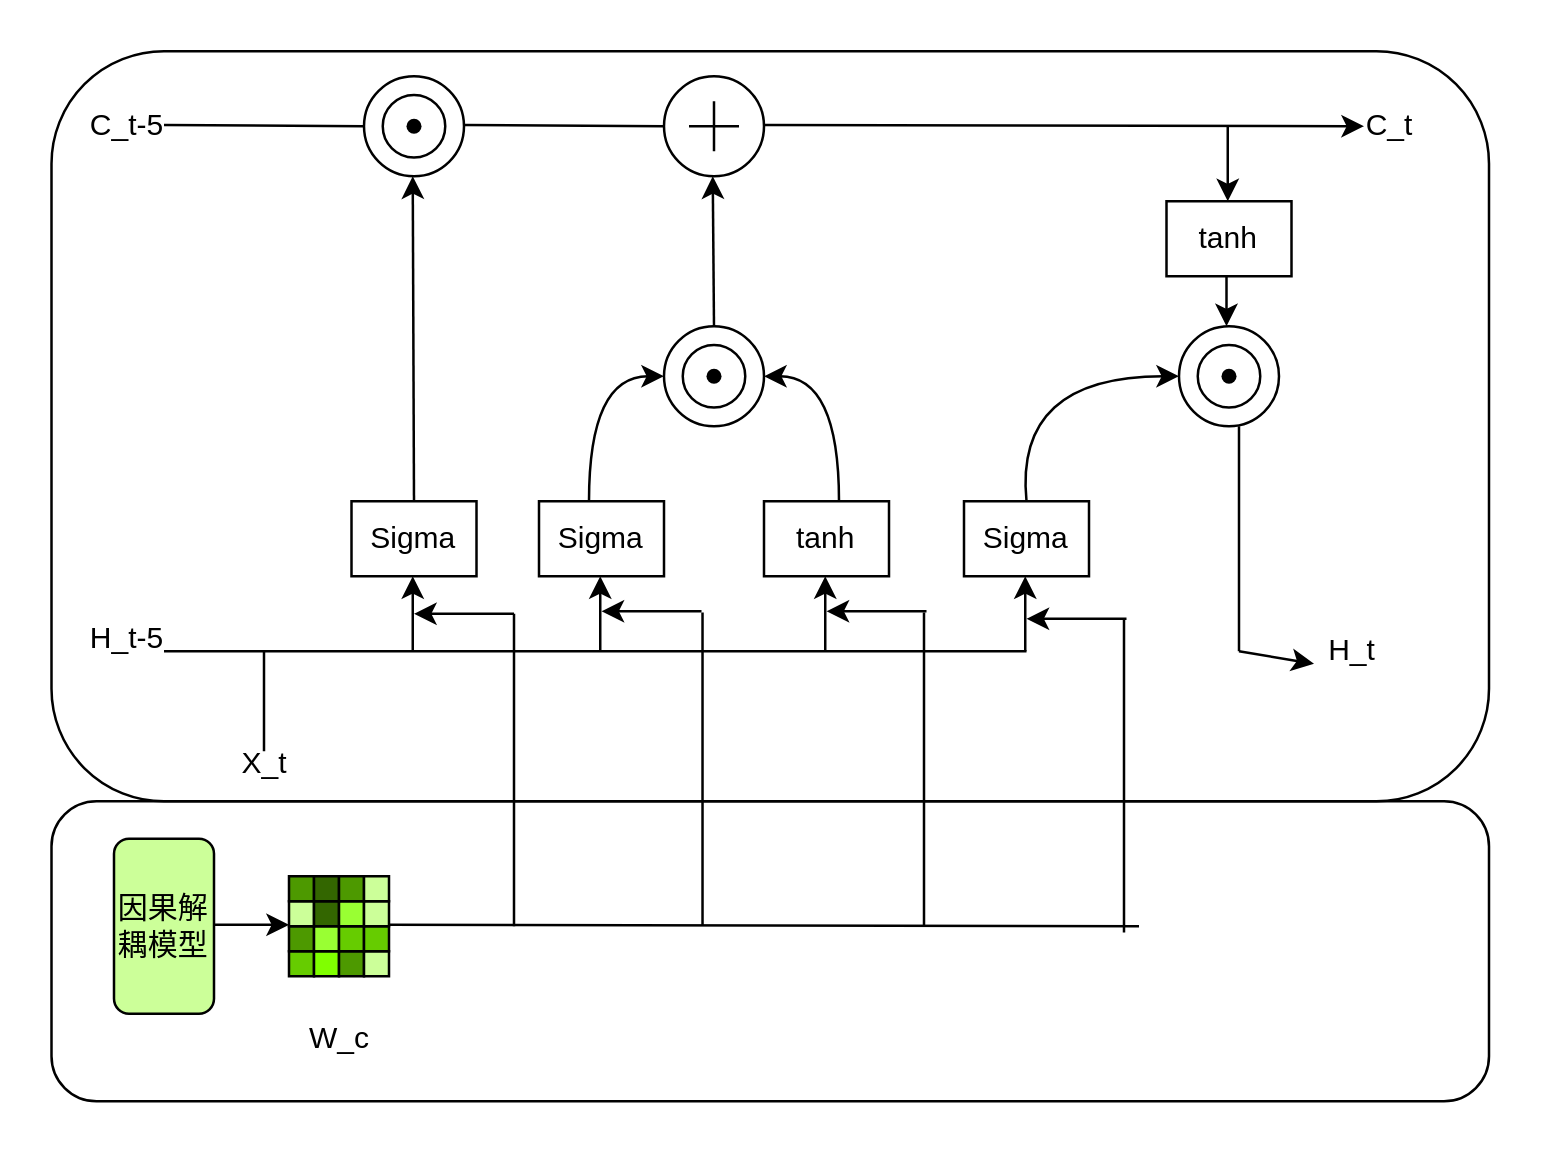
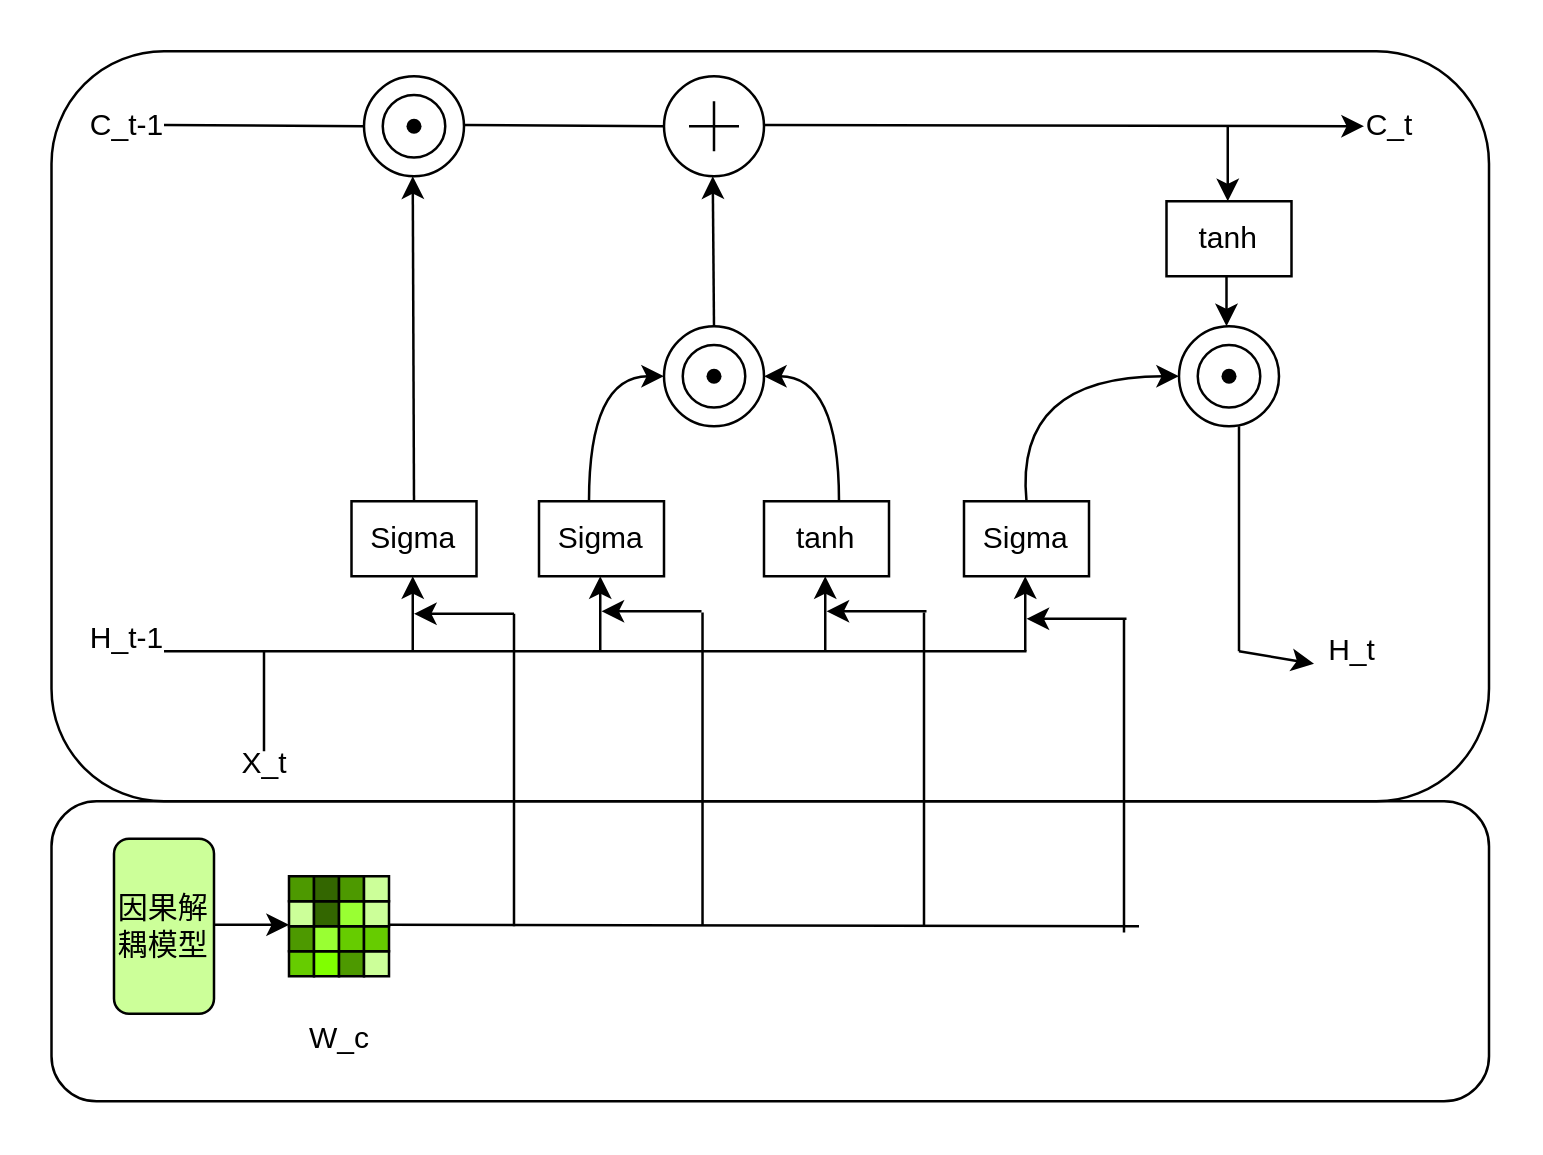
node "C_t-5": label "C_t-5" -> "C_t-1"
node "H_t-5": label "H_t-5" -> "H_t-1"
